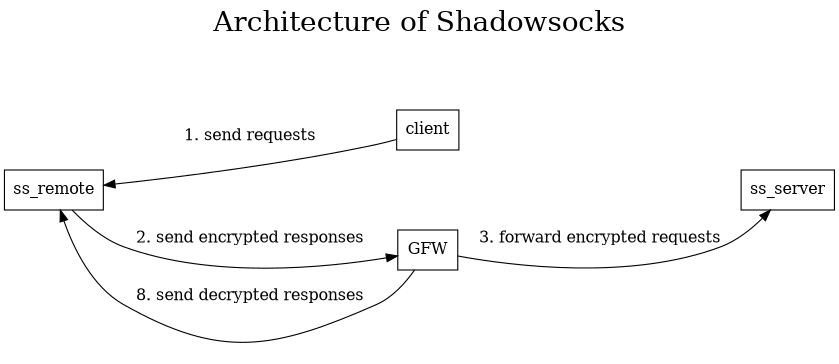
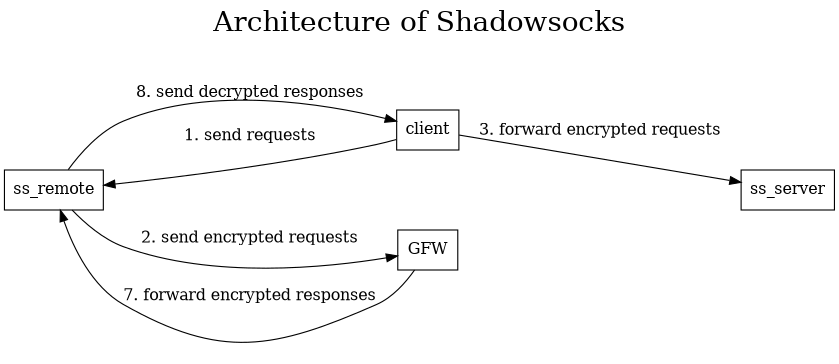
edge "ss_remote" -> "client": added, label "8. send decrypted responses"
edge "ss_remote" -> "GFW": label "2. send encrypted responses" -> "2. send encrypted requests"
edge "GFW" -> "ss_server": now "client" -> "ss_server"
edge "GFW" -> "ss_remote": label "8. send decrypted responses" -> "7. forward encrypted responses"
